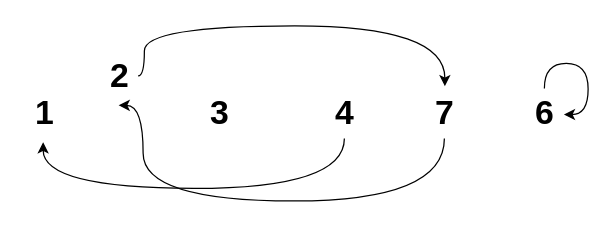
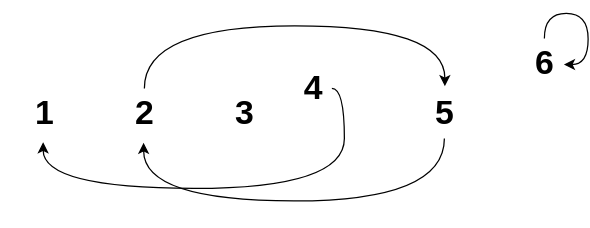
node "2": moved (119, 76) -> (144, 113)
node "3": moved (219, 113) -> (244, 113)
node "4": moved (344, 113) -> (313, 88)
node "7": label "7" -> "5"
node "6": moved (544, 113) -> (544, 63)
